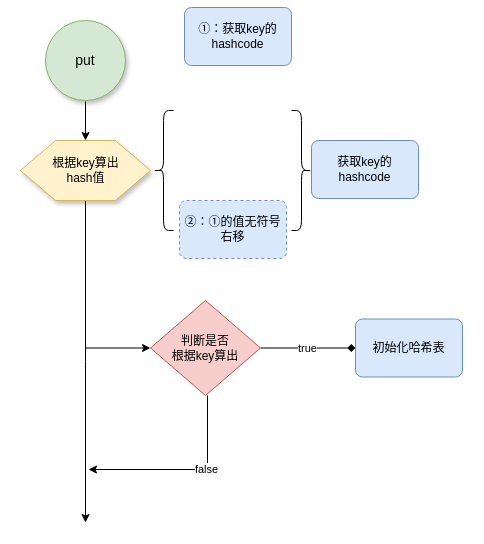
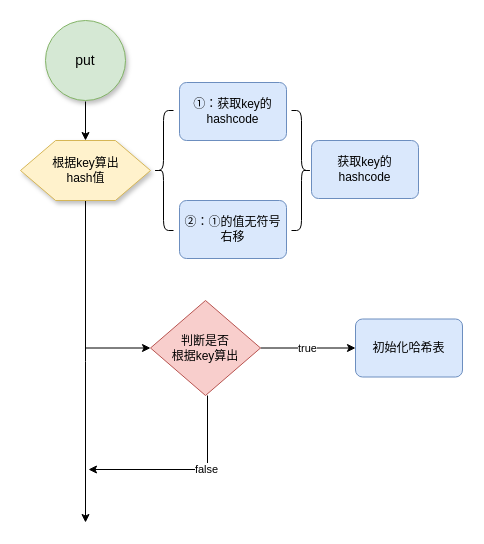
node "①：获取key的hashcode": moved (238, 37) -> (233, 112)
node "②：①的值无符号右移": style dashed -> solid
edge "判断是否 根据key算出" -> "初始化哈希表": arrowhead diamond -> classic
